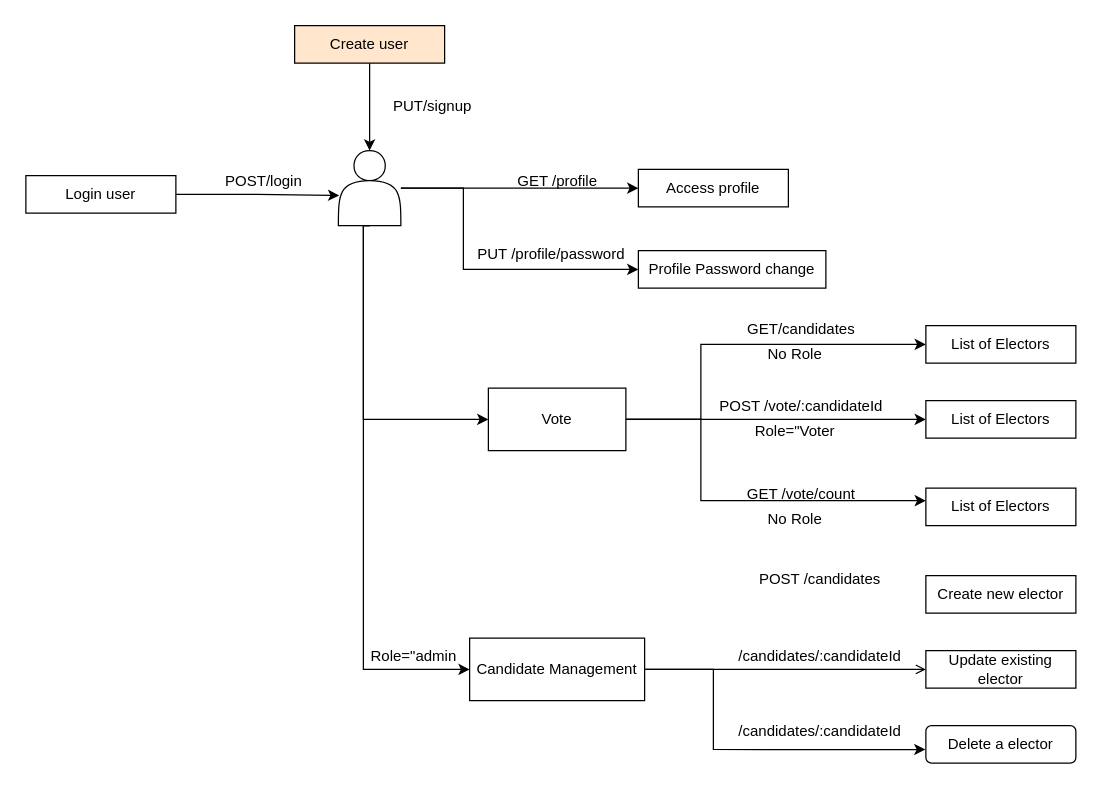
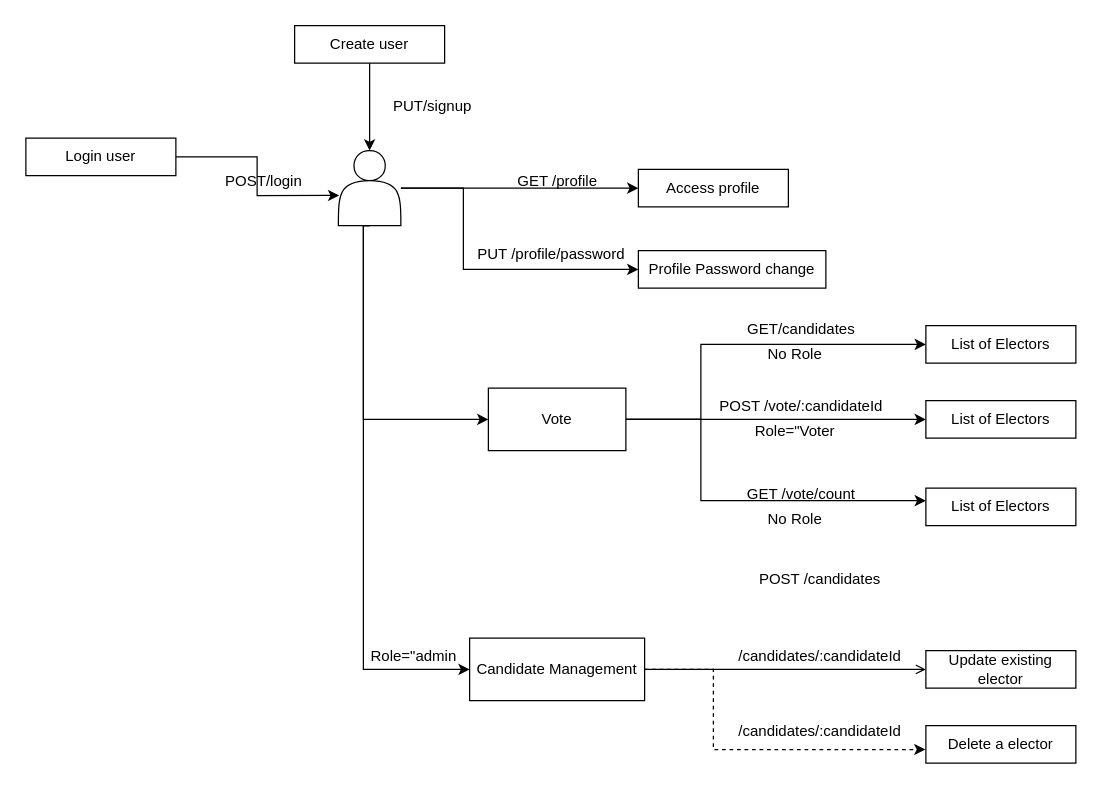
node "Create user": fillcolor #ffe6cc -> #ffffff
node "Login user": moved (101, 194) -> (101, 157)
node "Create new elector": removed
node "Delete a elector": shape rounded rectangle -> rectangle
edge "Candidate Management" -> "Delete a elector": style solid -> dashed
